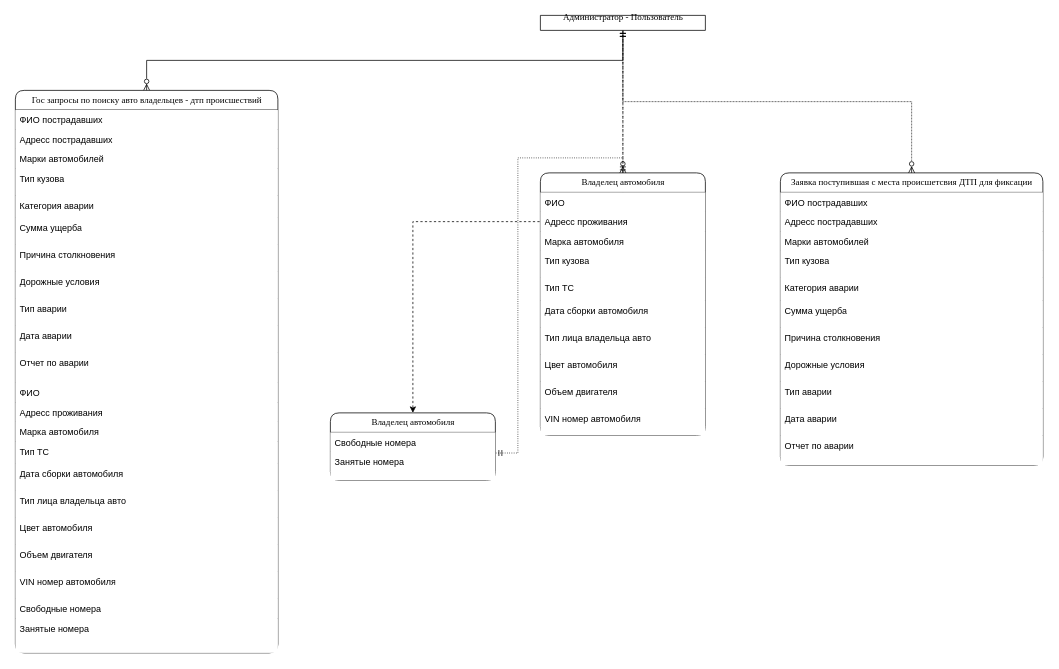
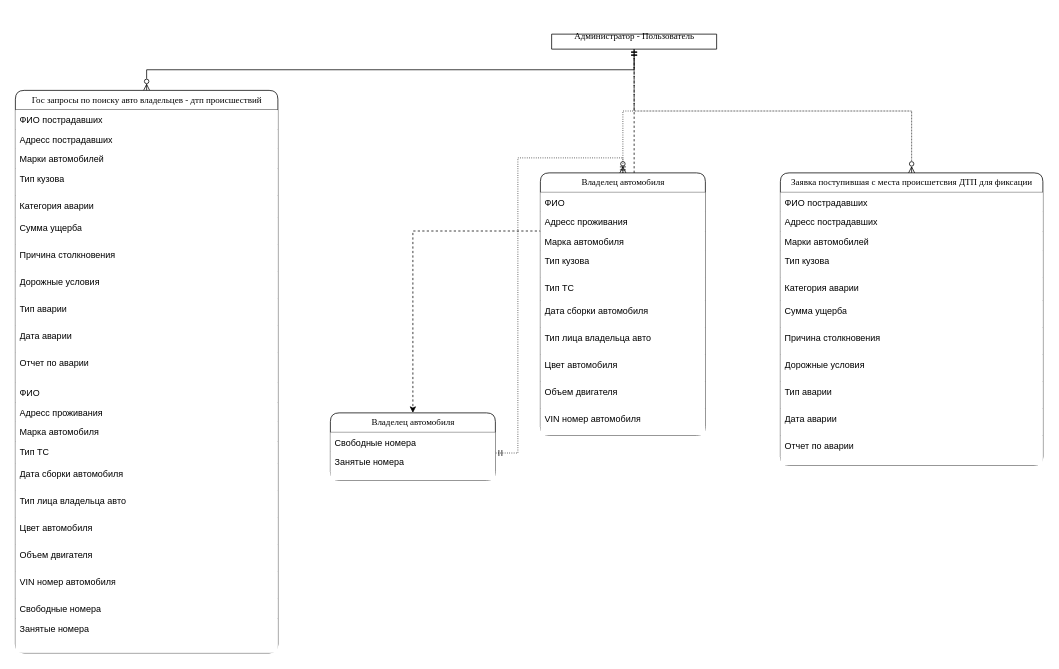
node "Администратор - Пользователь": moved (623, 23) -> (634, 42)
